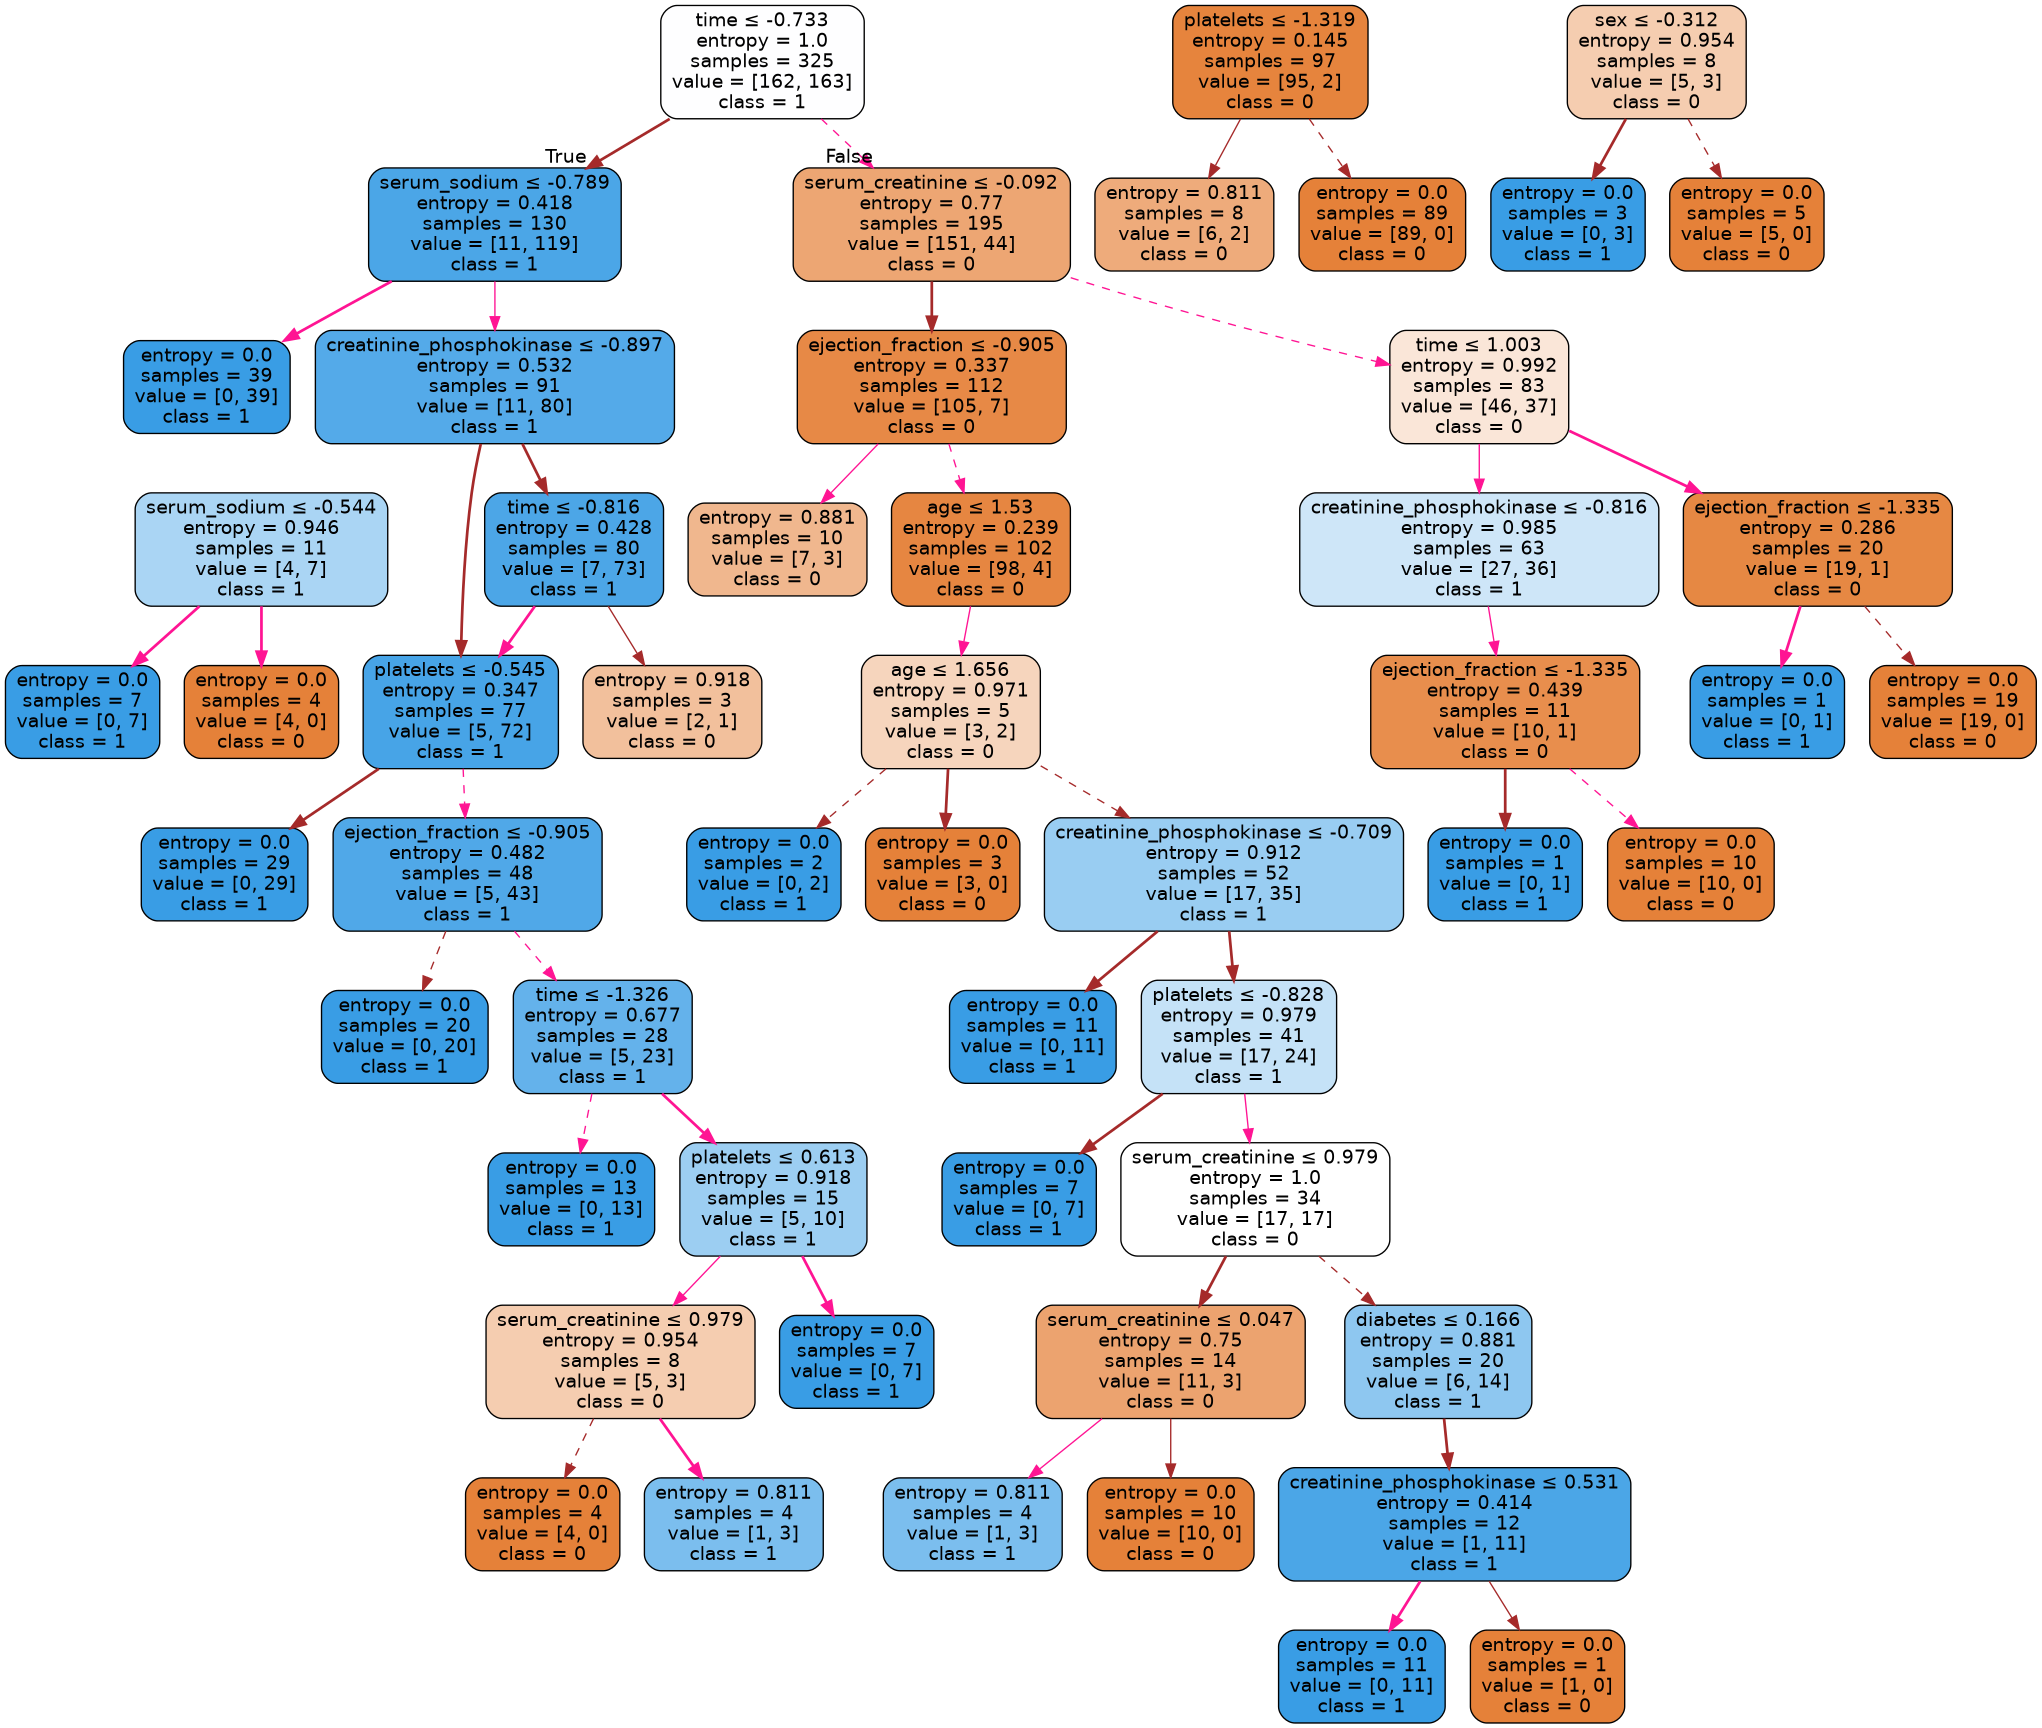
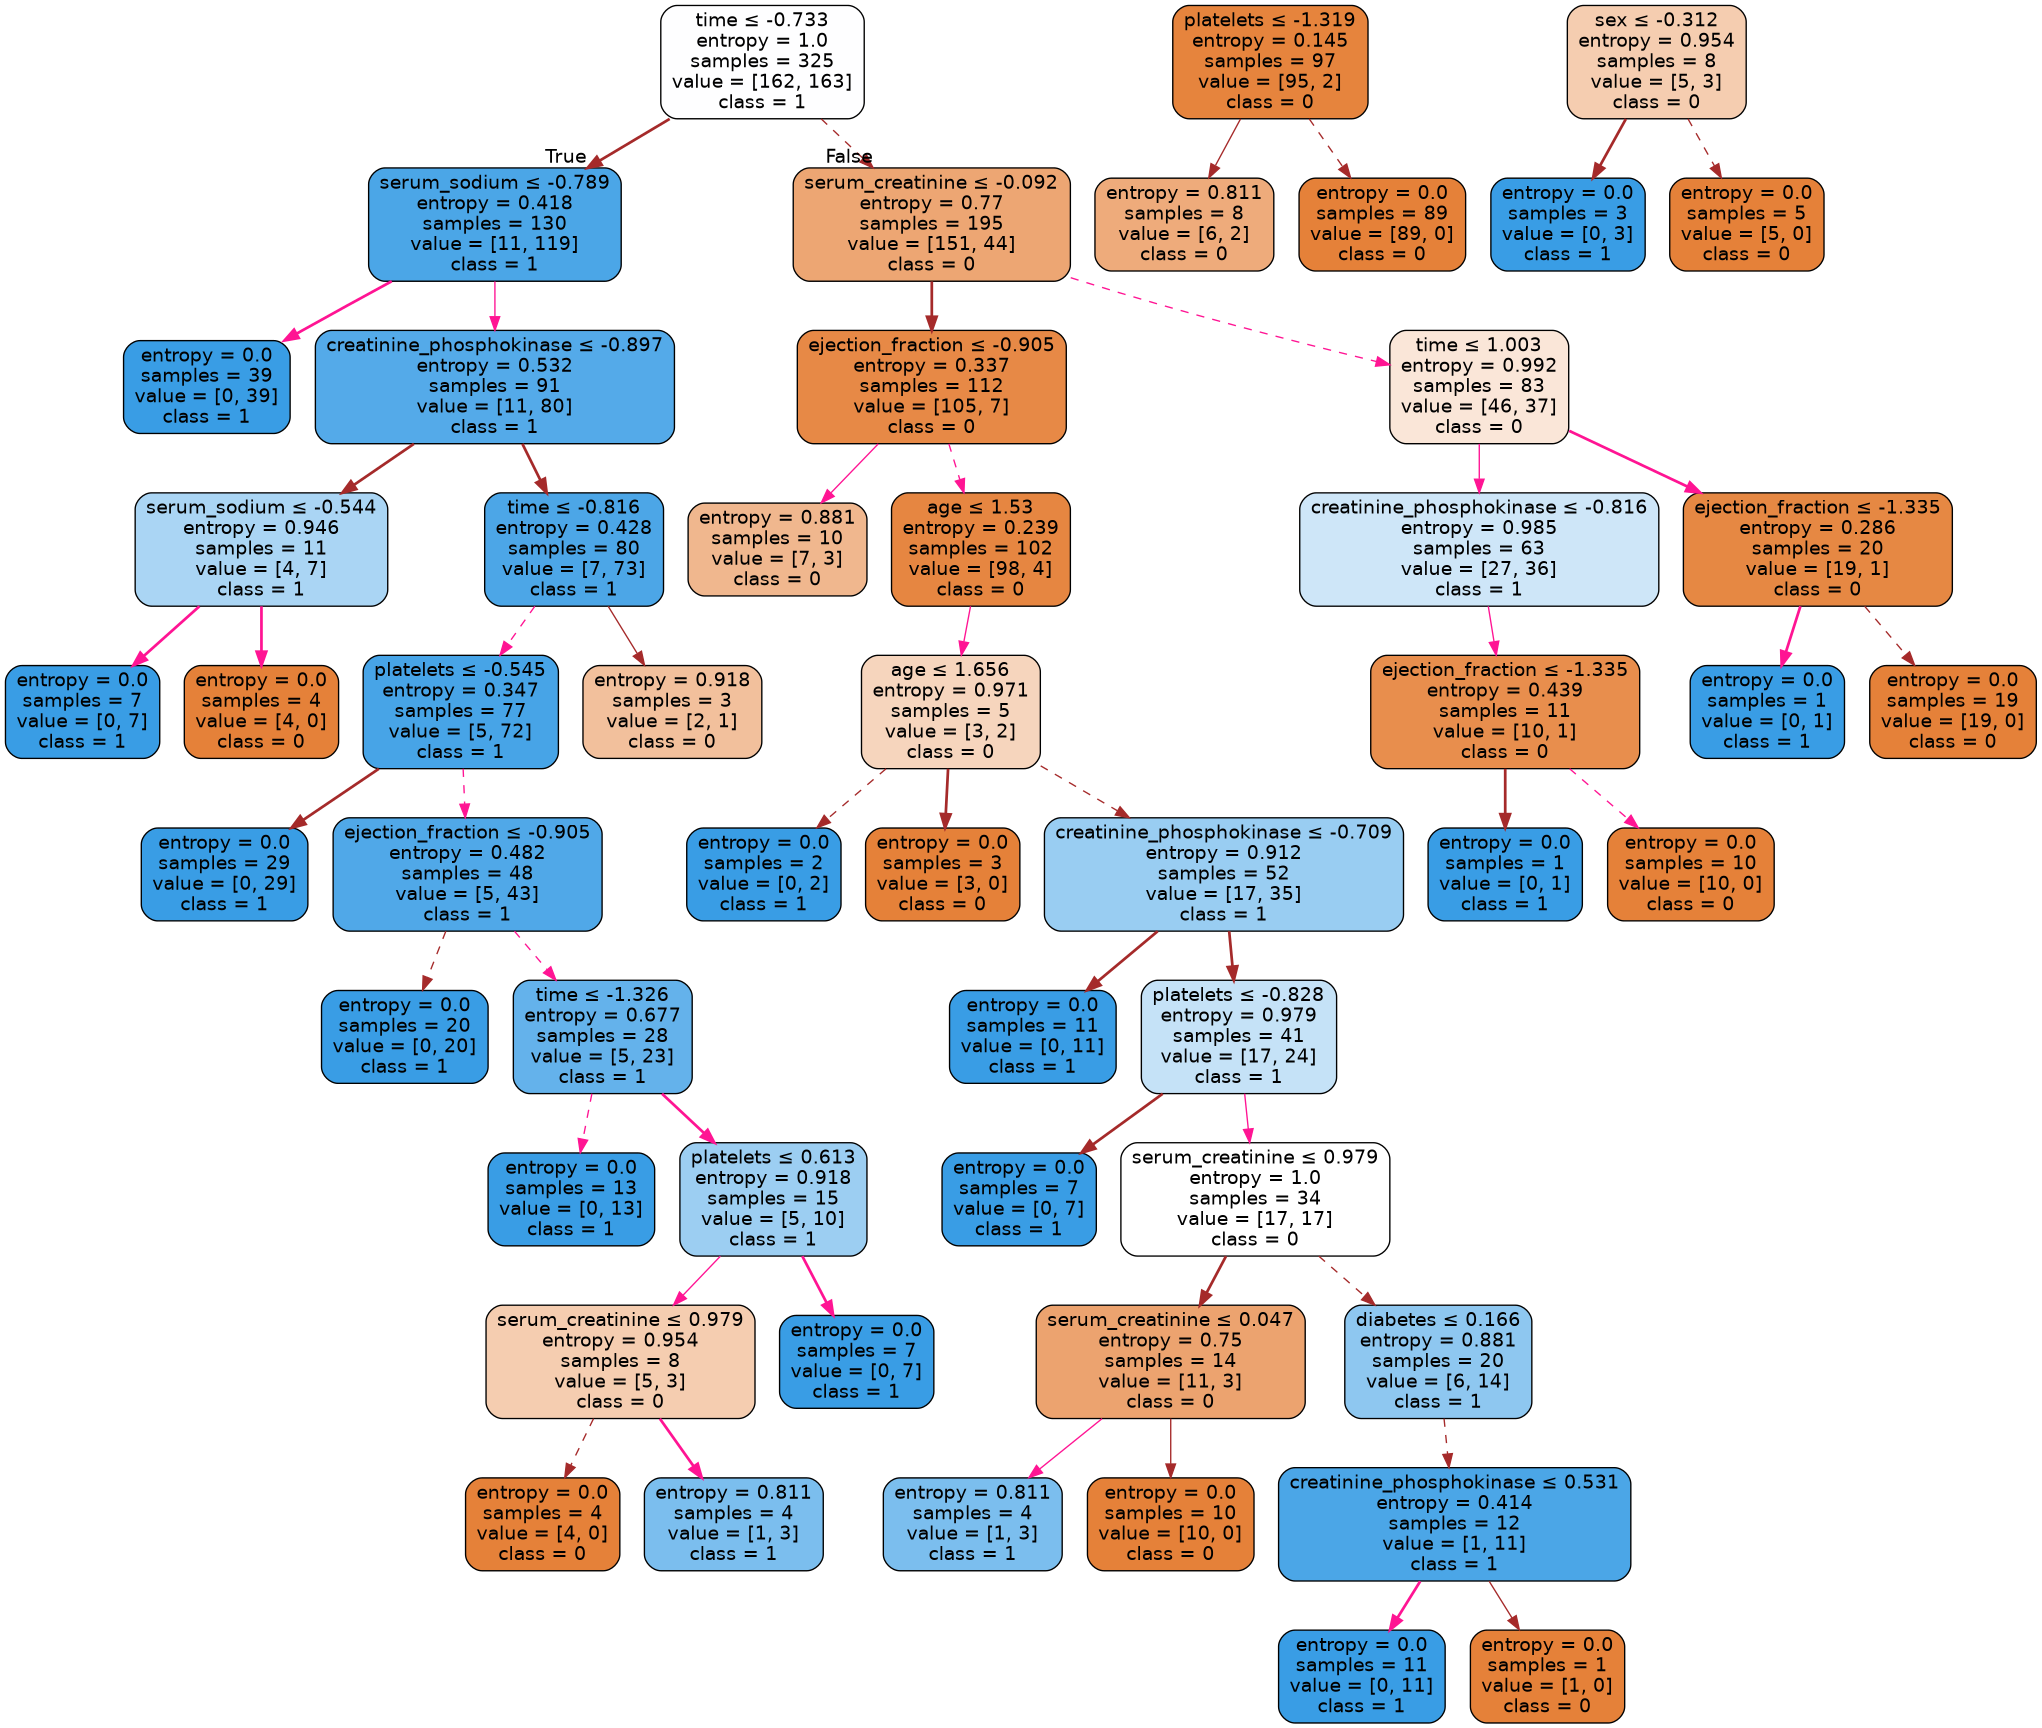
edge "time ≤ -0.733" -> "serum_creatinine ≤ -0.092": color deeppink -> brown
edge "creatinine_phosphokinase ≤ -0.897" -> "platelets ≤ -0.545": now "creatinine_phosphokinase ≤ -0.897" -> "serum_sodium ≤ -0.544"
edge "time ≤ -0.816" -> "platelets ≤ -0.545": style bold -> dashed
edge "diabetes ≤ 0.166" -> "creatinine_phosphokinase ≤ 0.531": style bold -> dashed
